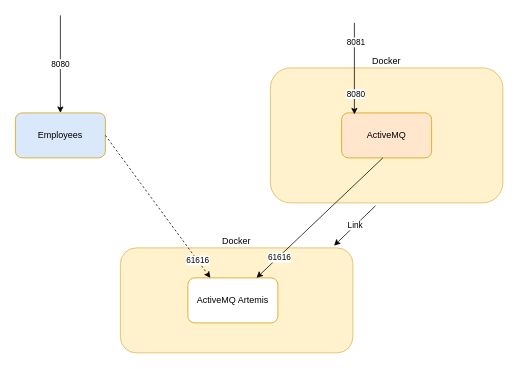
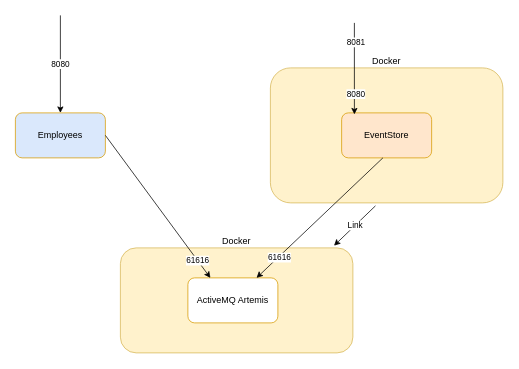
node "ActiveMQ": label "ActiveMQ" -> "EventStore"
edge "Employees" -> "ActiveMQ Artemis": style dashed -> solid
